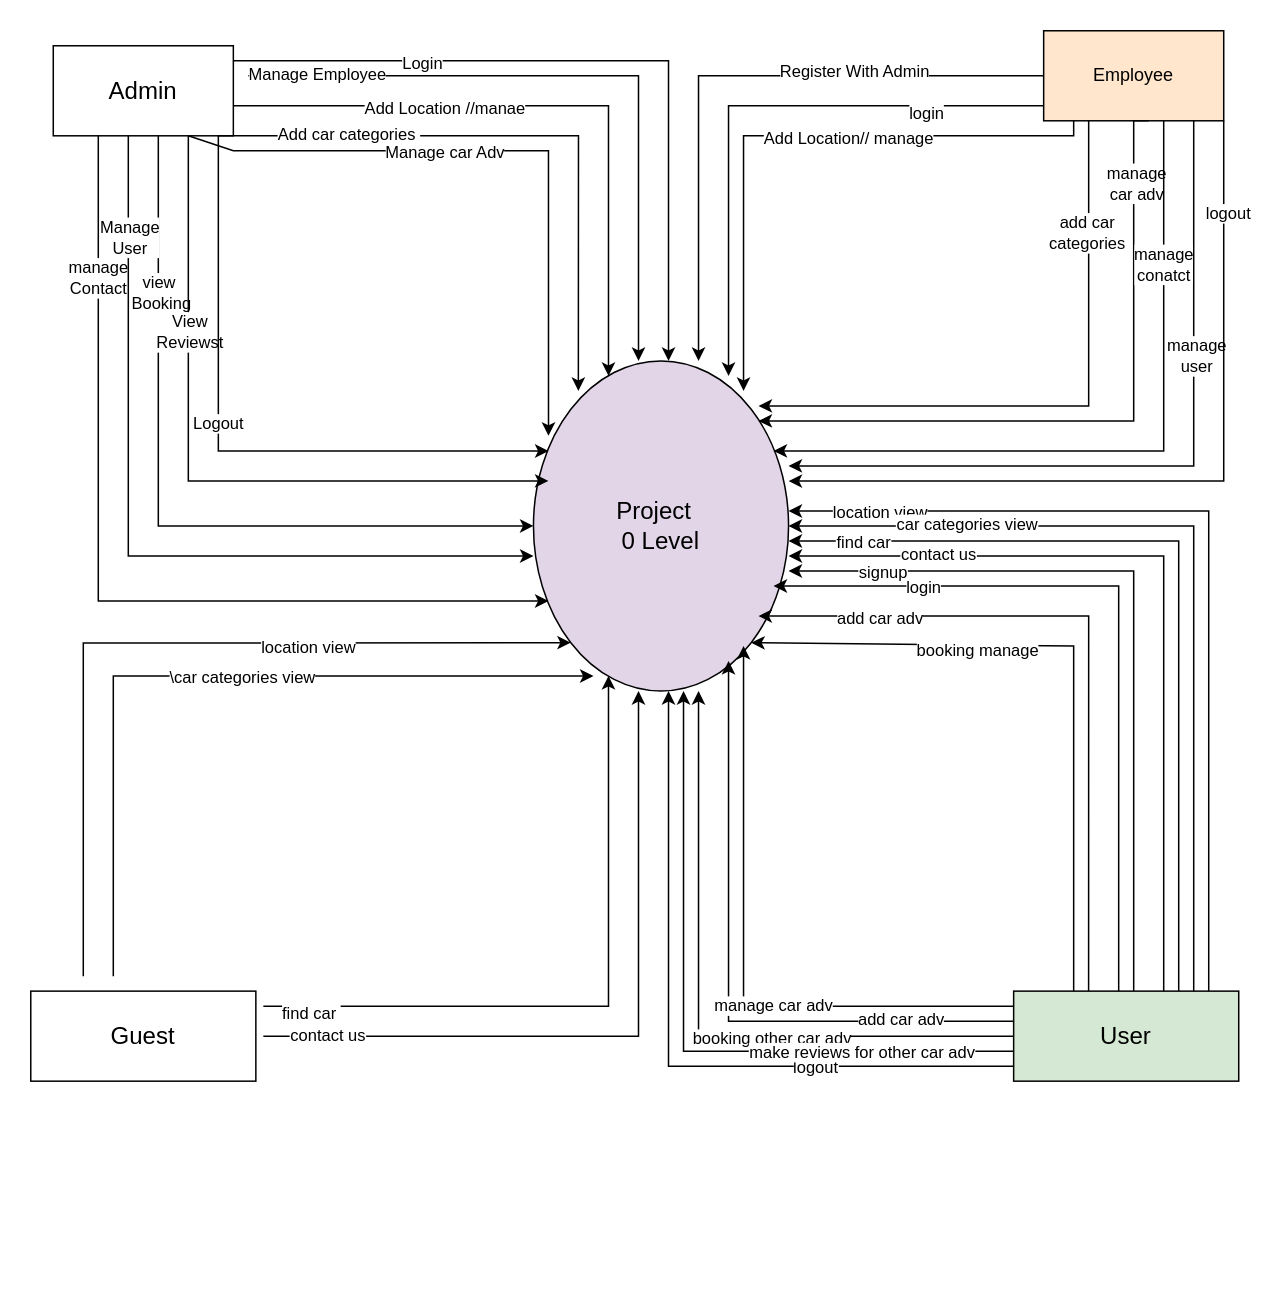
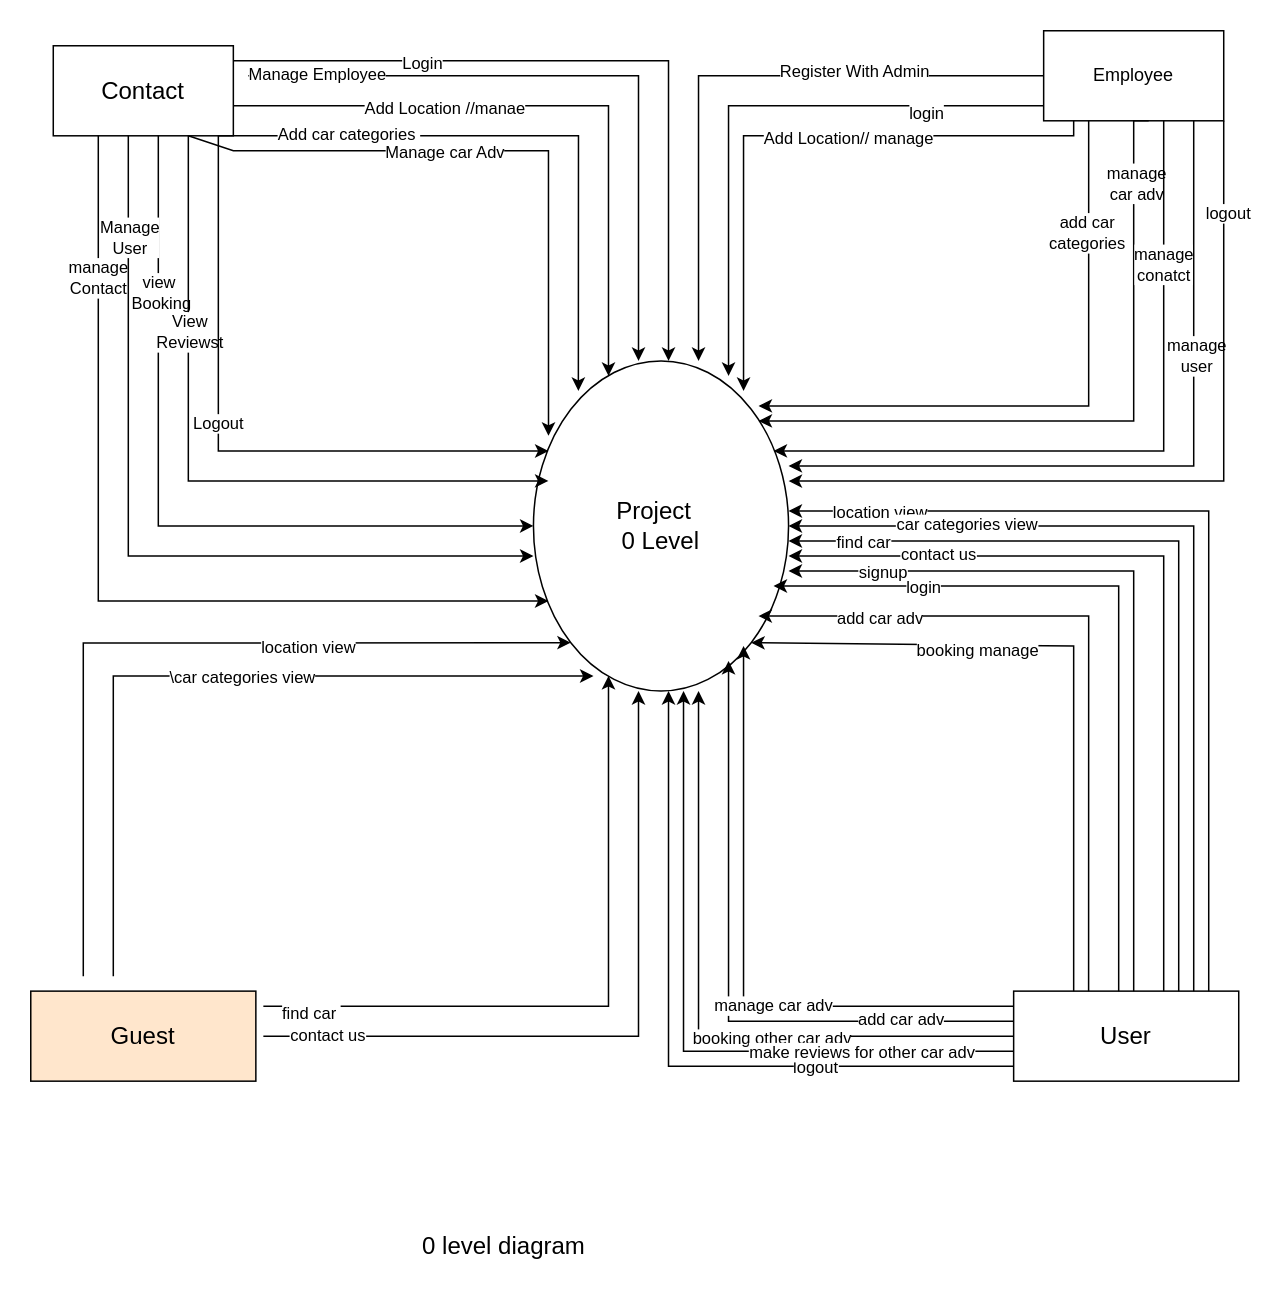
node "Employee": fillcolor #ffe6cc -> #ffffff
node "Admin": label "Admin" -> "Contact"
node "Project 0 Level": fillcolor #e1d5e7 -> #ffffff
node "Guest": fillcolor #ffffff -> #ffe6cc
node "User": fillcolor #d5e8d4 -> #ffffff
node "0 level diagram": added
